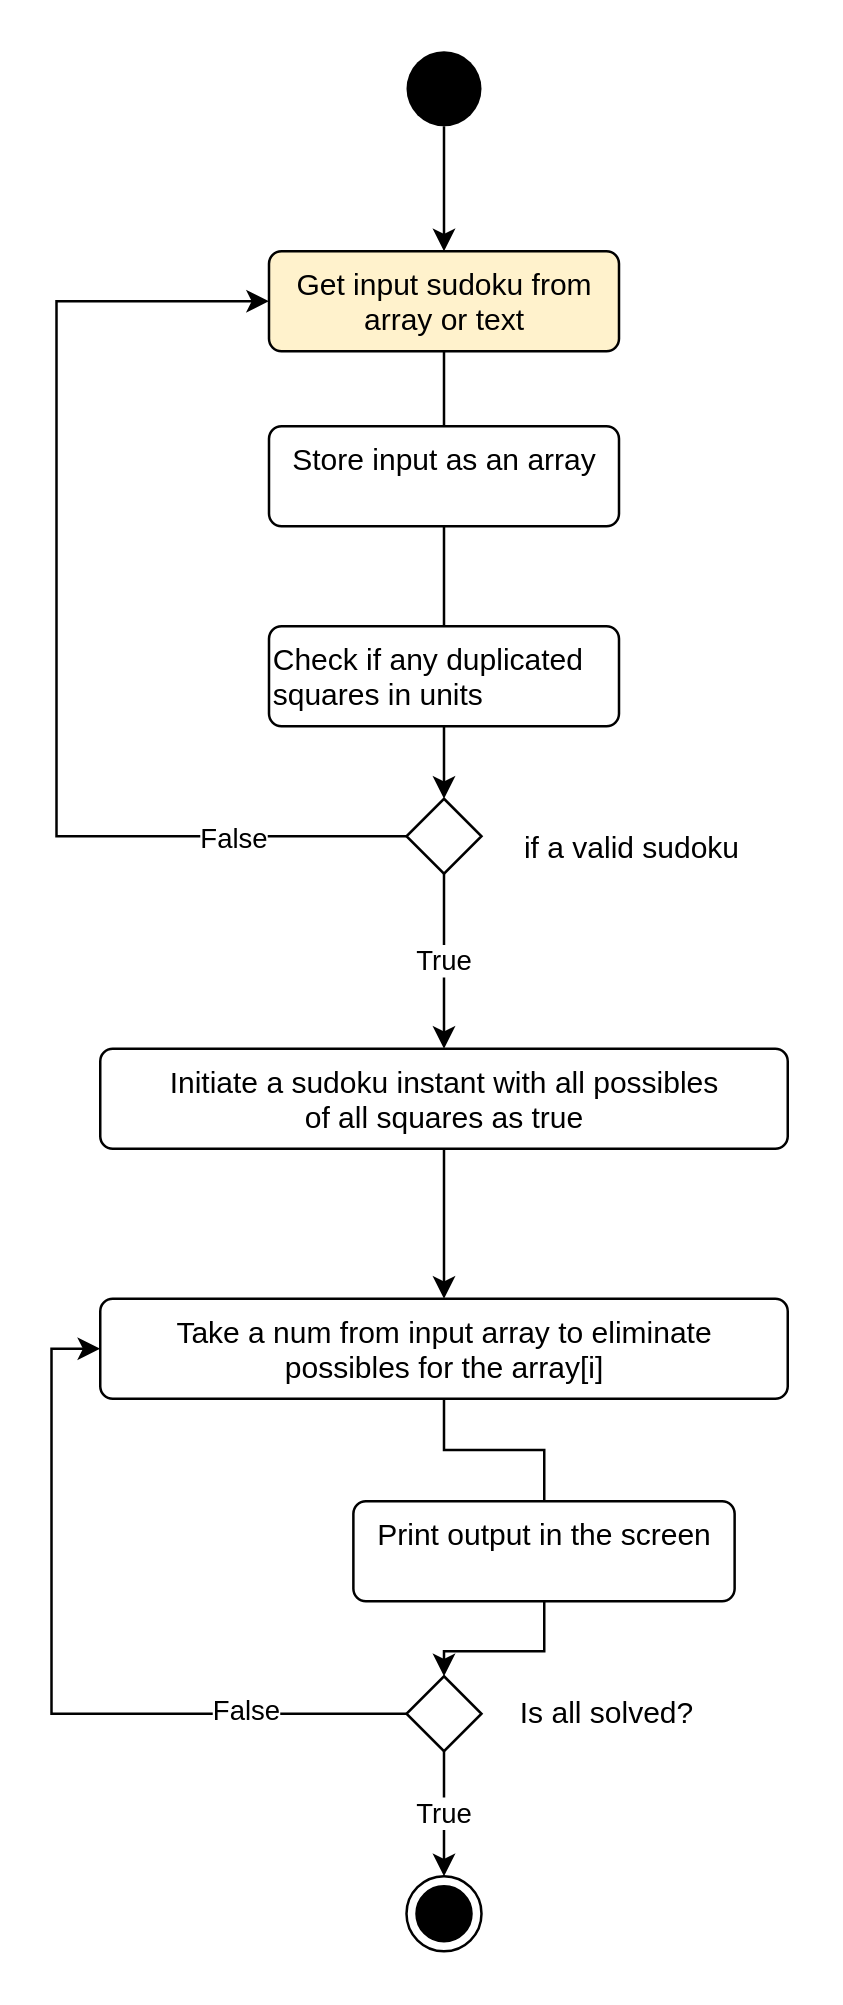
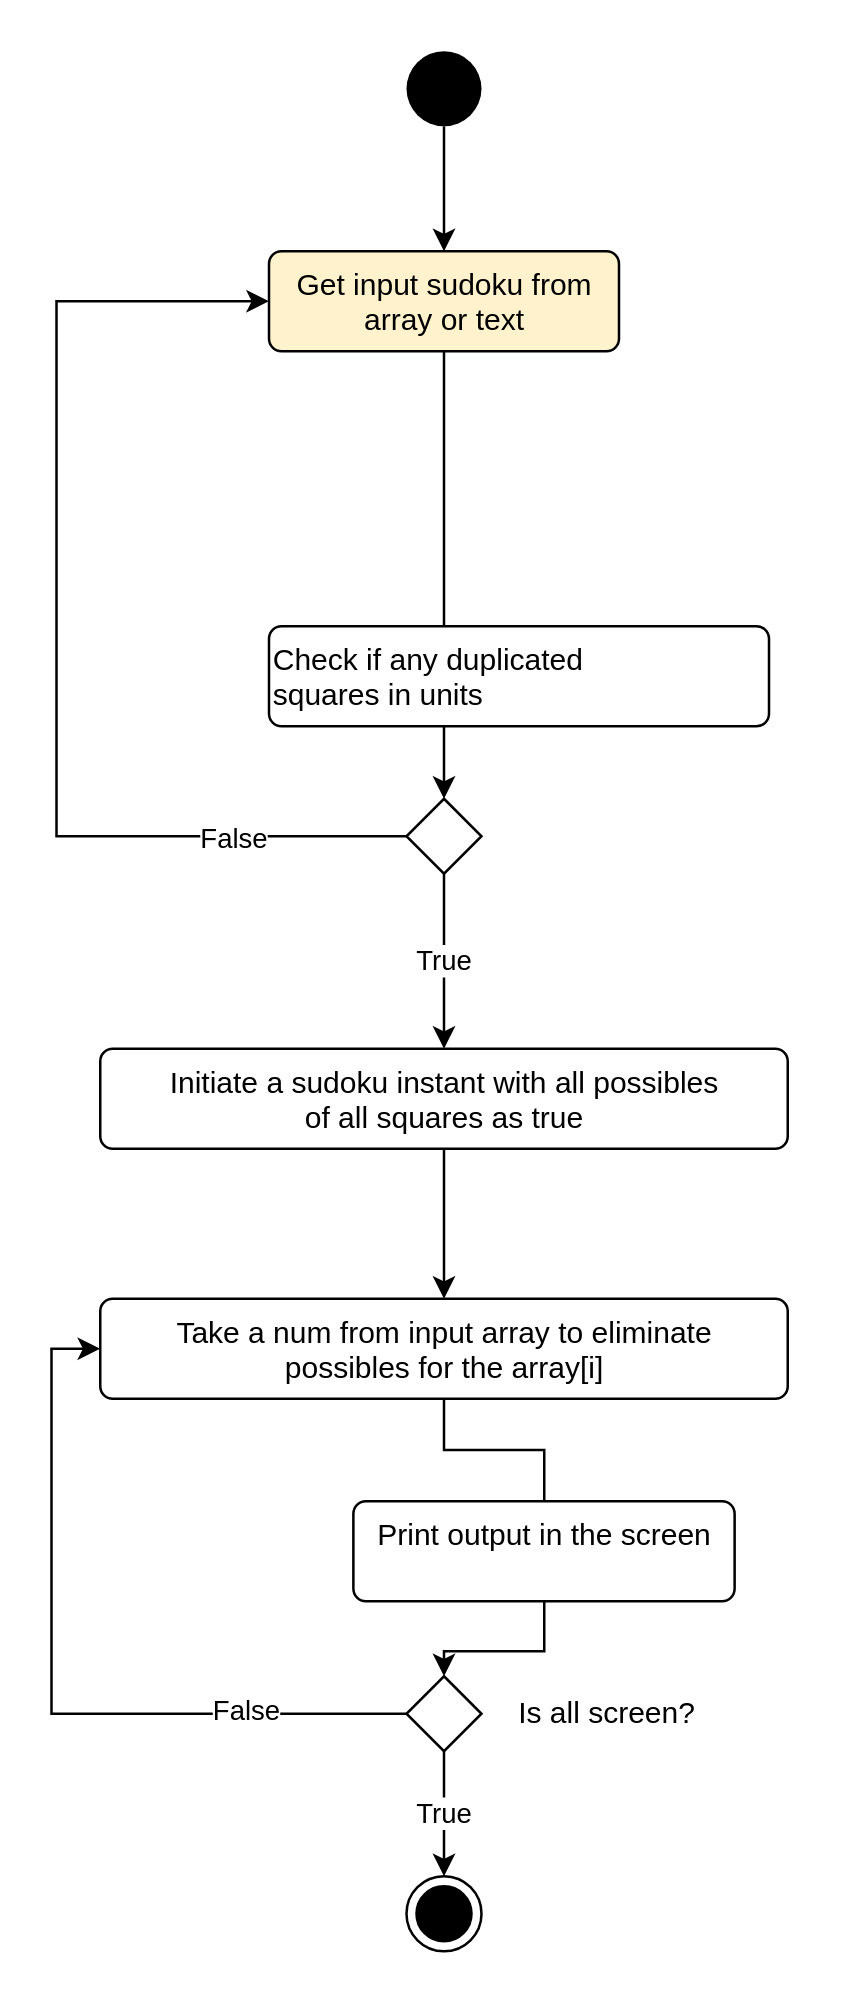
node "Store input as an array": removed
node "Check if any duplicated squares in units": size 350x100 -> 500x100
node "if a valid sudoku": removed
node "Is all solved?": label "Is all solved?" -> "Is all screen?"
